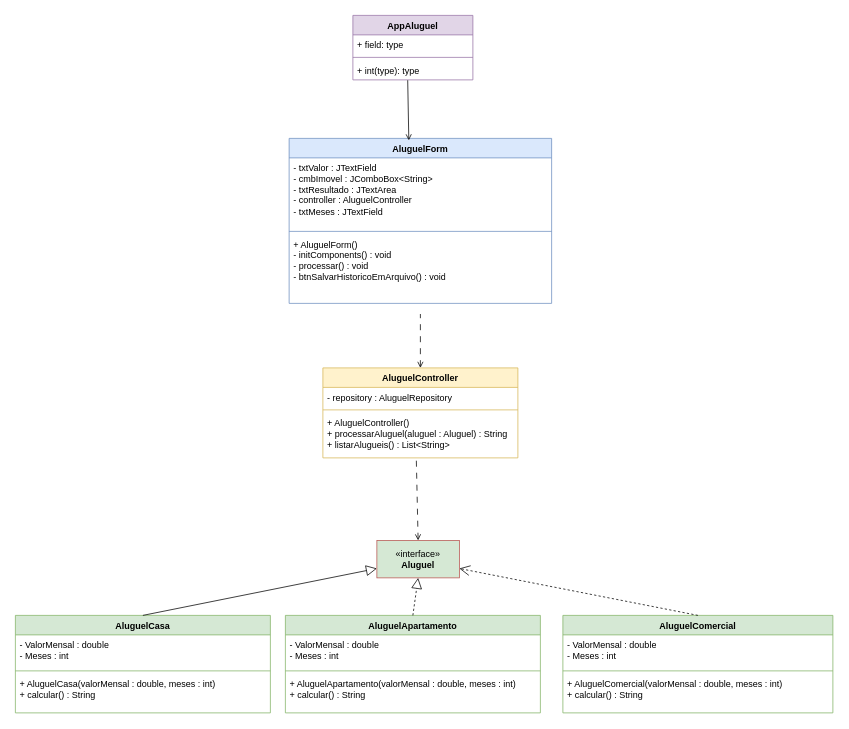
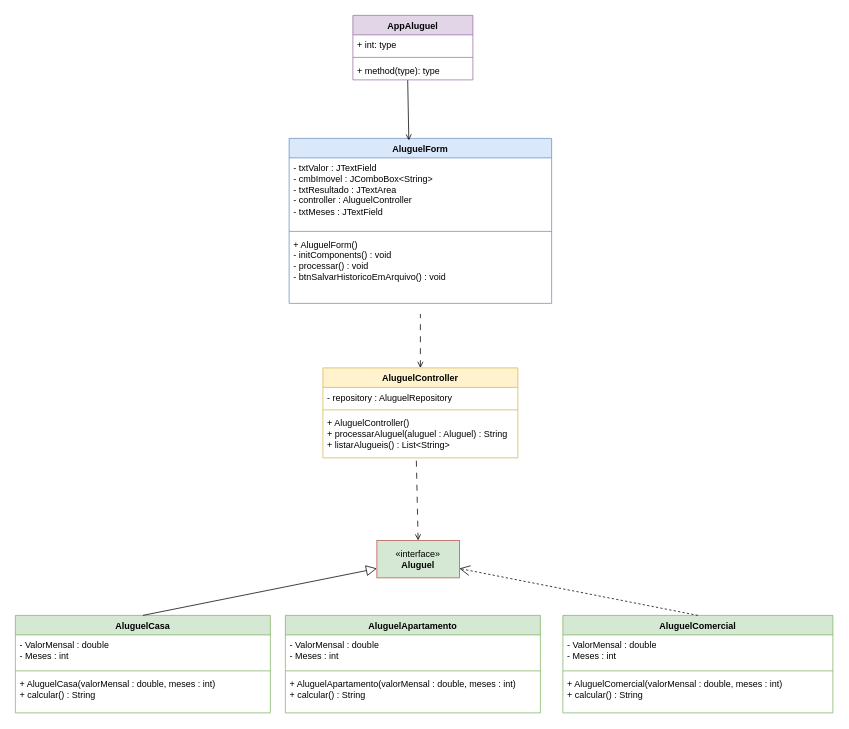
node "+ field: type": label "+ field: type" -> "+ int: type"
node "+ int(type): type": label "+ int(type): type" -> "+ method(type): type"
edge "AluguelApartamento" -> "«interface» Aluguel": removed
